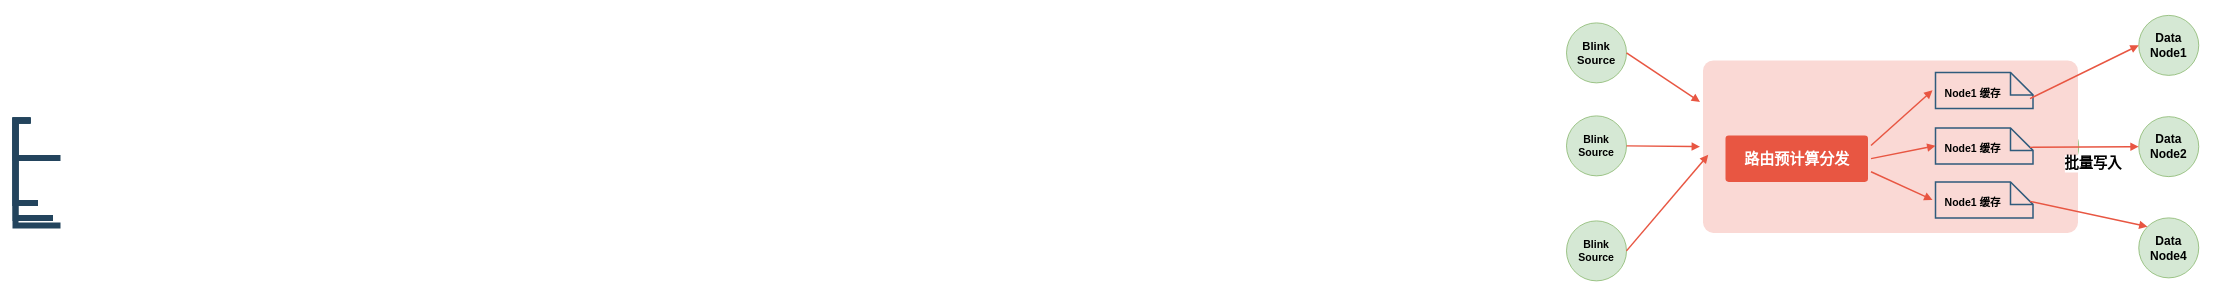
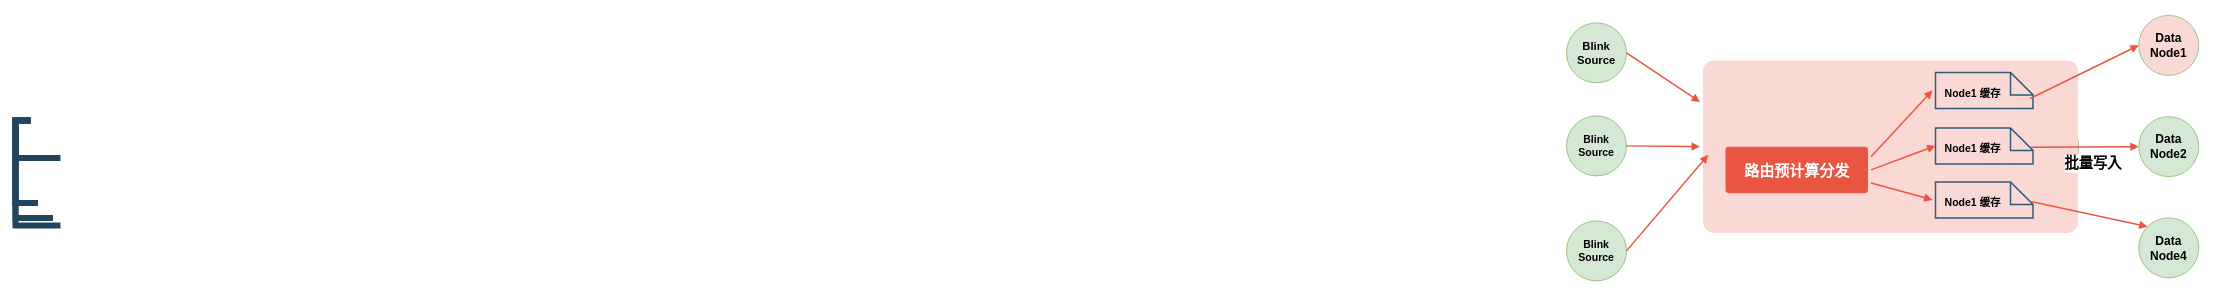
node "Data Node1": fillcolor #d5e8d4 -> #fad9d5
node "路由预计算分发": moved (1797, 159) -> (1797, 170)
